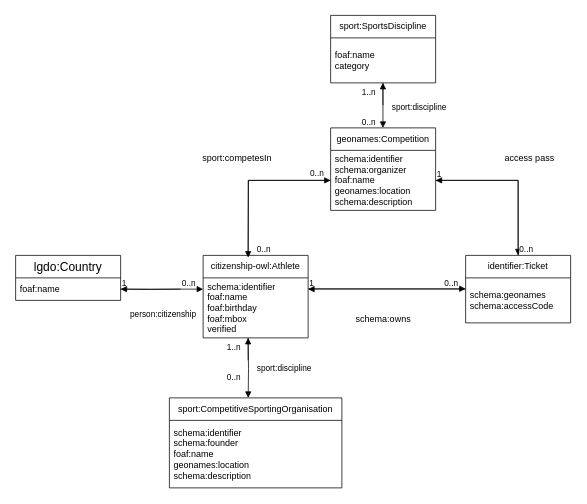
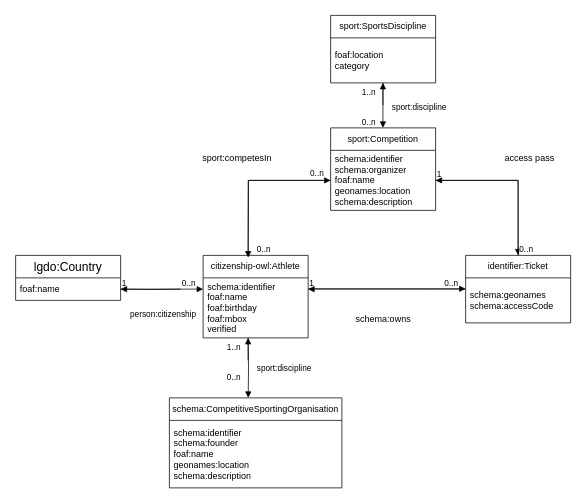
node "foaf:name category": label "foaf:name category" -> "foaf:location category"
node "geonames:Competition": label "geonames:Competition" -> "sport:Competition"
node "sport:CompetitiveSportingOrganisation": label "sport:CompetitiveSportingOrganisation" -> "schema:CompetitiveSportingOrganisation"
